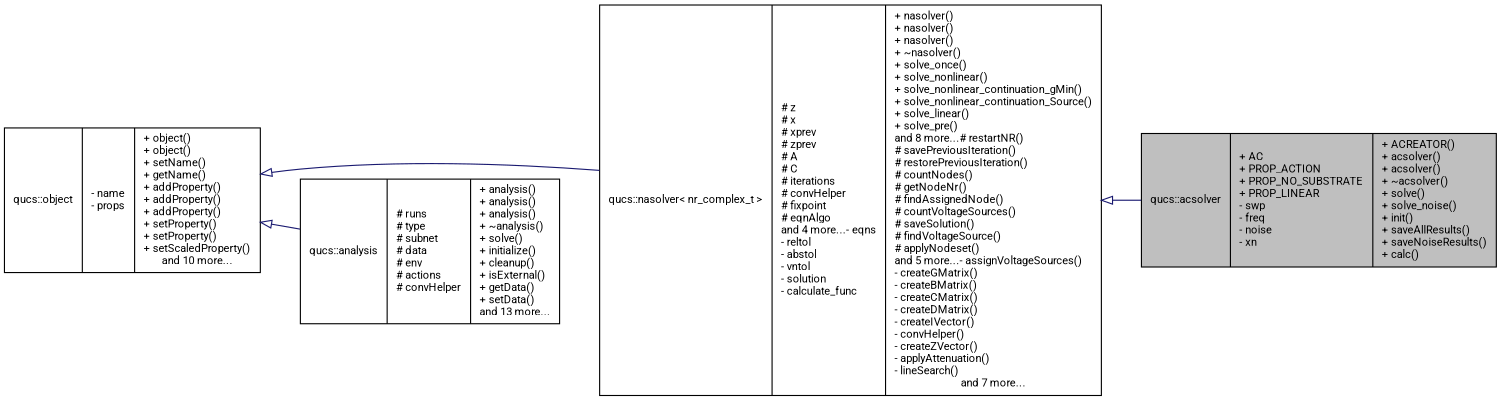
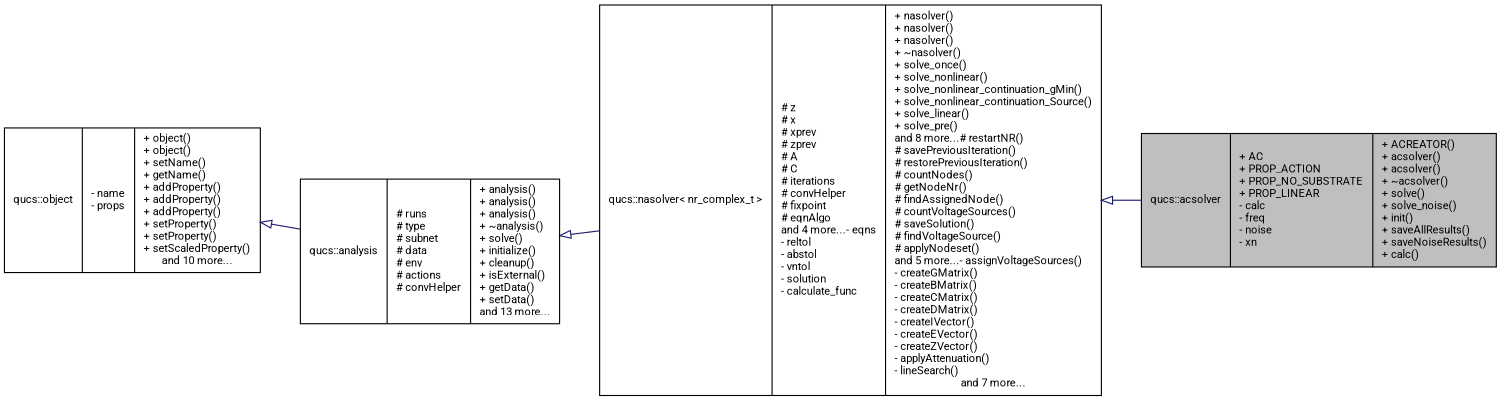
edge "qucs::nasolver< nr_complex_t >" -> "qucs::object": now "qucs::nasolver< nr_complex_t >" -> "qucs::analysis"
node "qucs::acsolver": text "- swp" -> "- calc"
node "qucs::nasolver< nr_complex_t >": text "- convHelper()" -> "- createEVector()"
